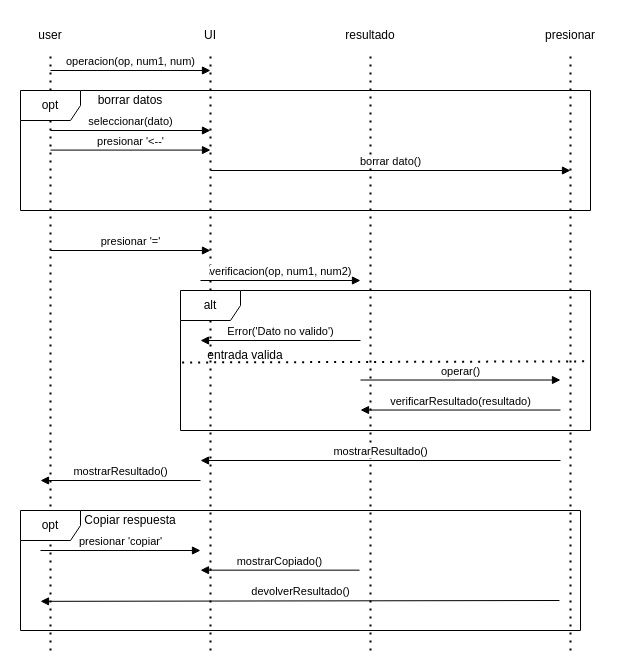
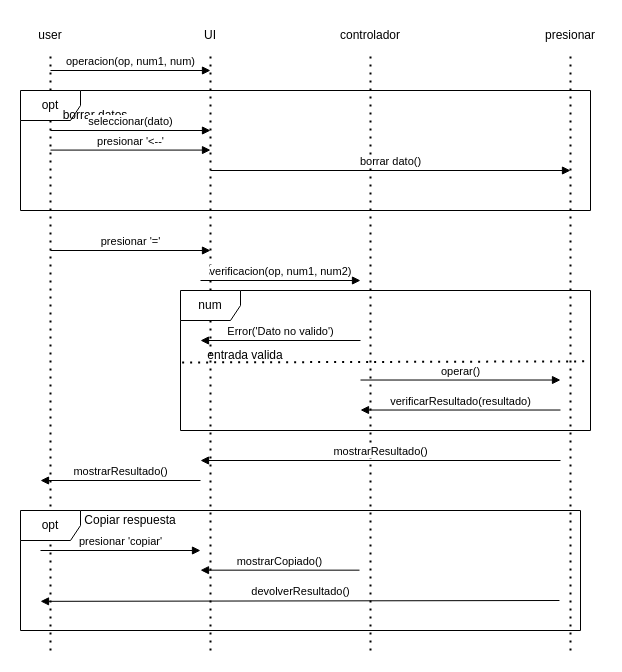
node "resultado": label "resultado" -> "controlador"
node "borrar datos": moved (131, 101) -> (96, 116)
node "alt": label "alt" -> "num"
